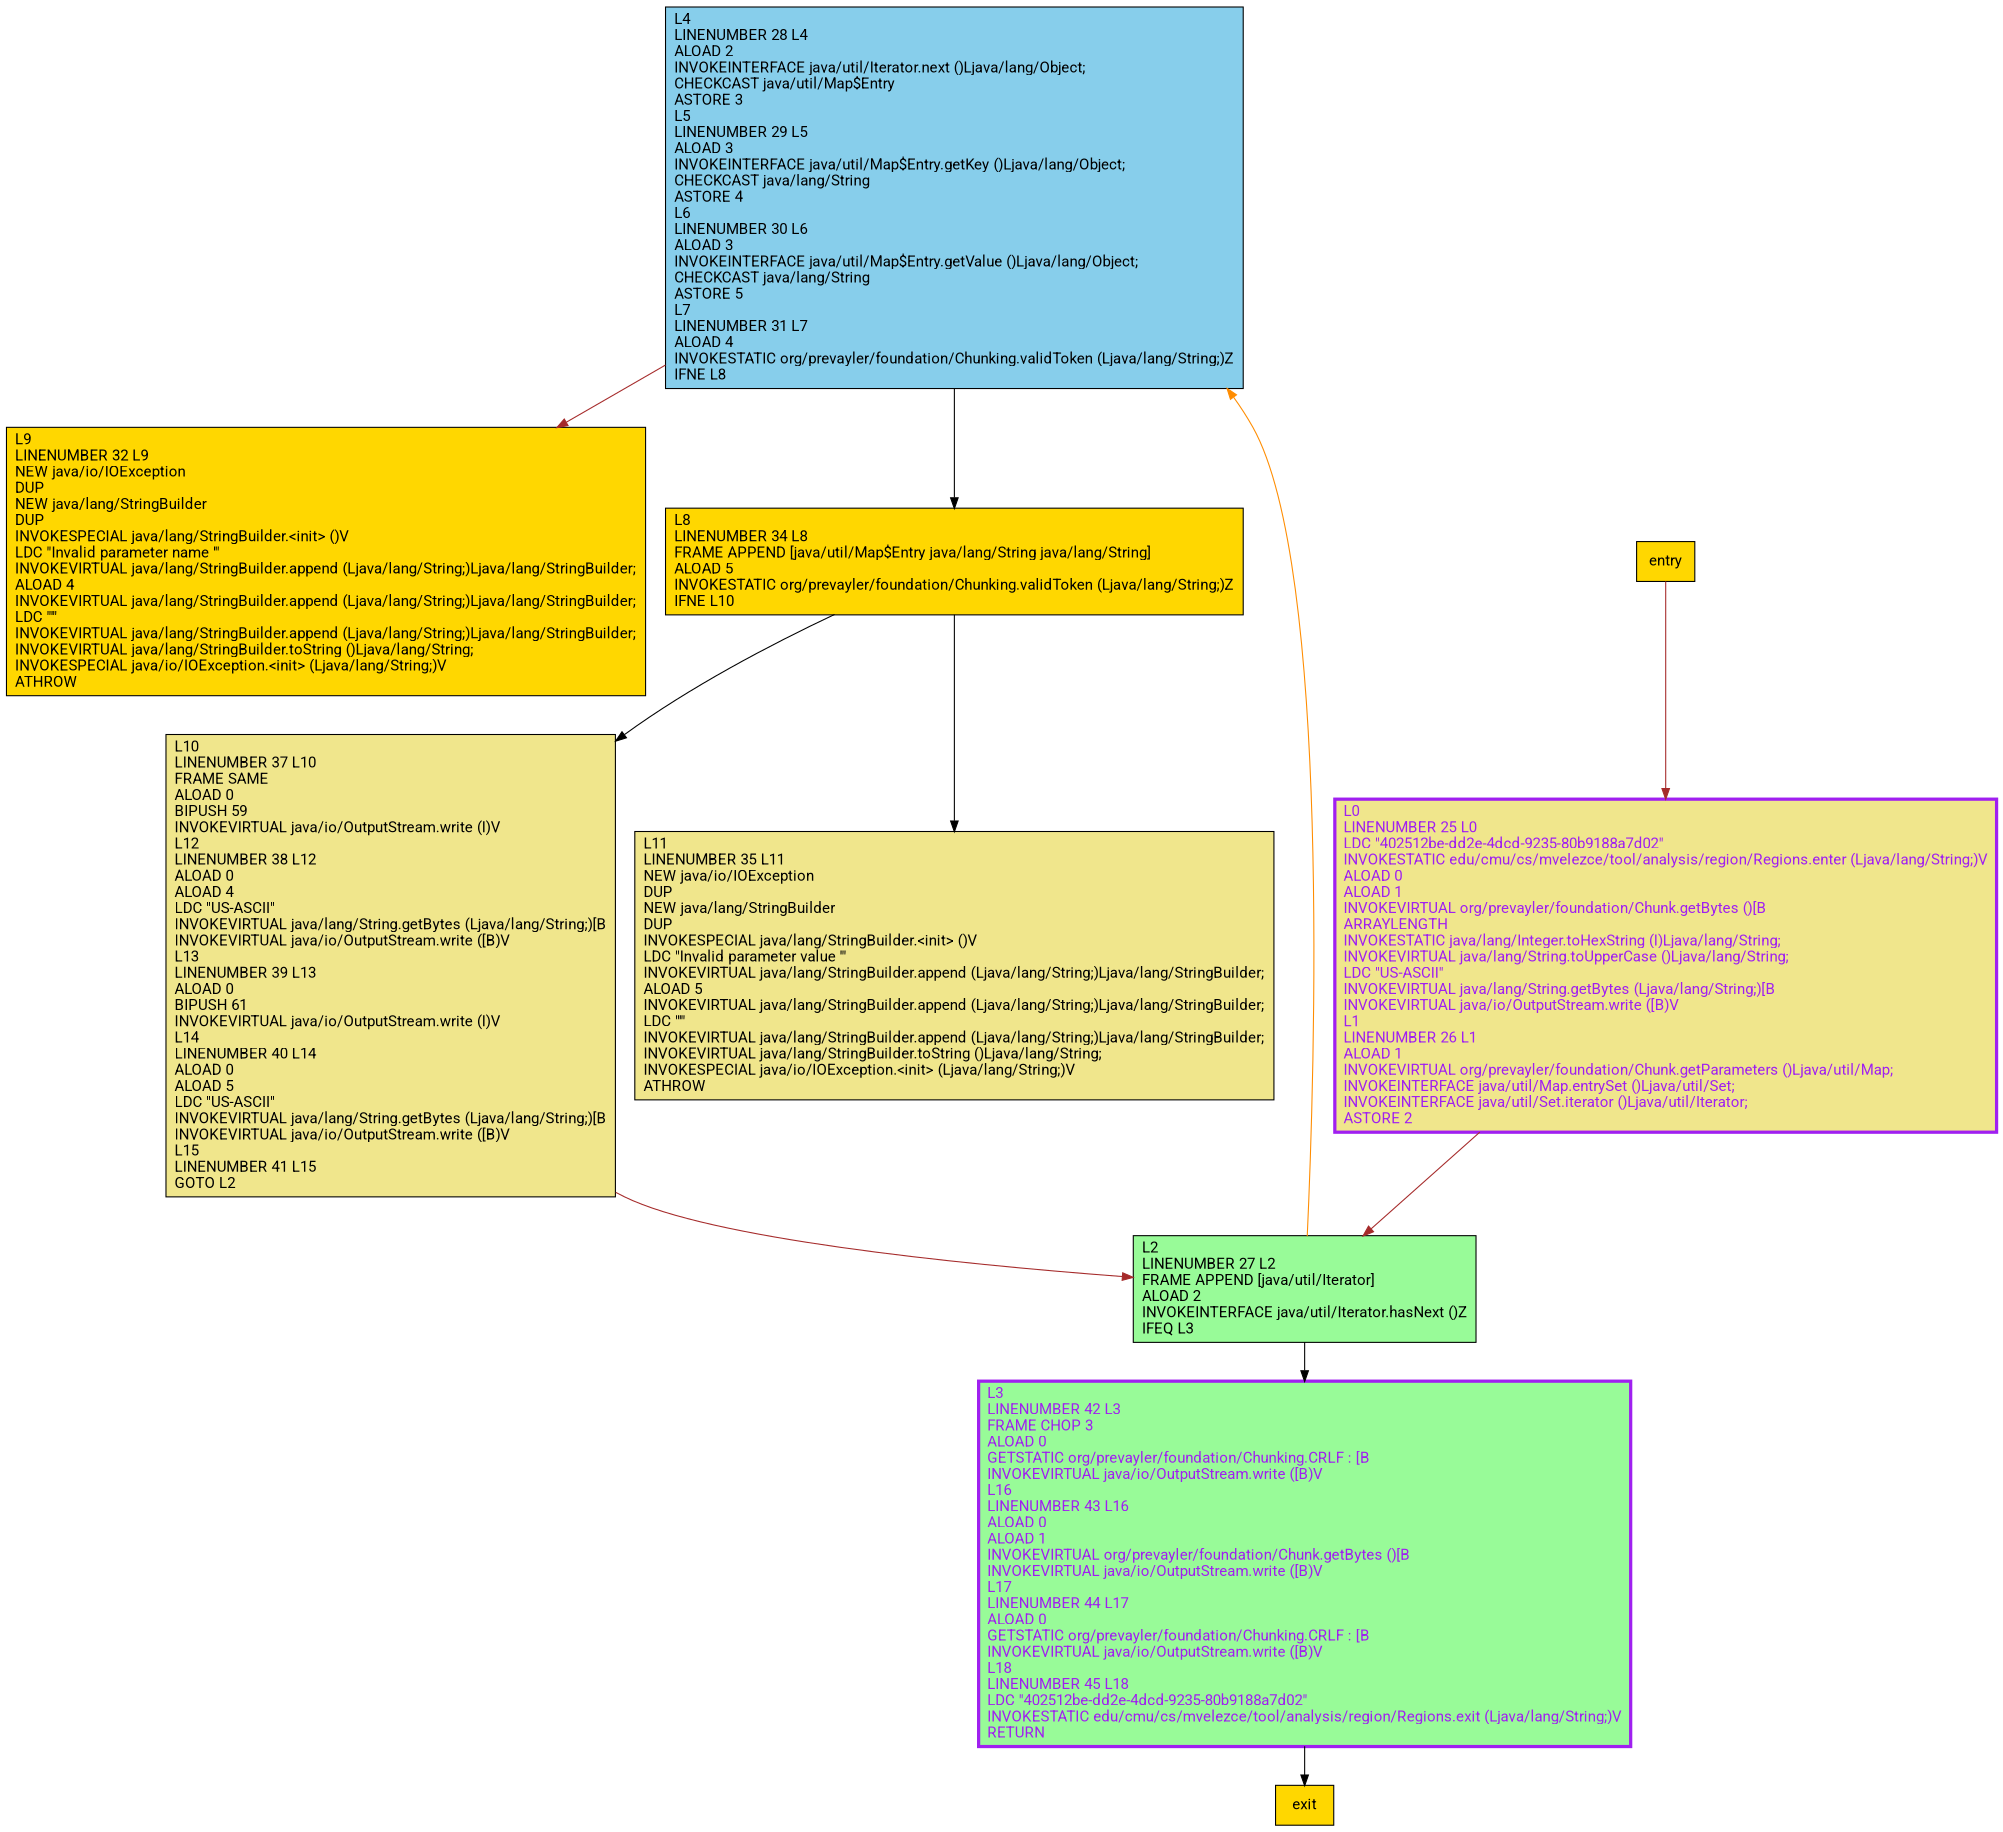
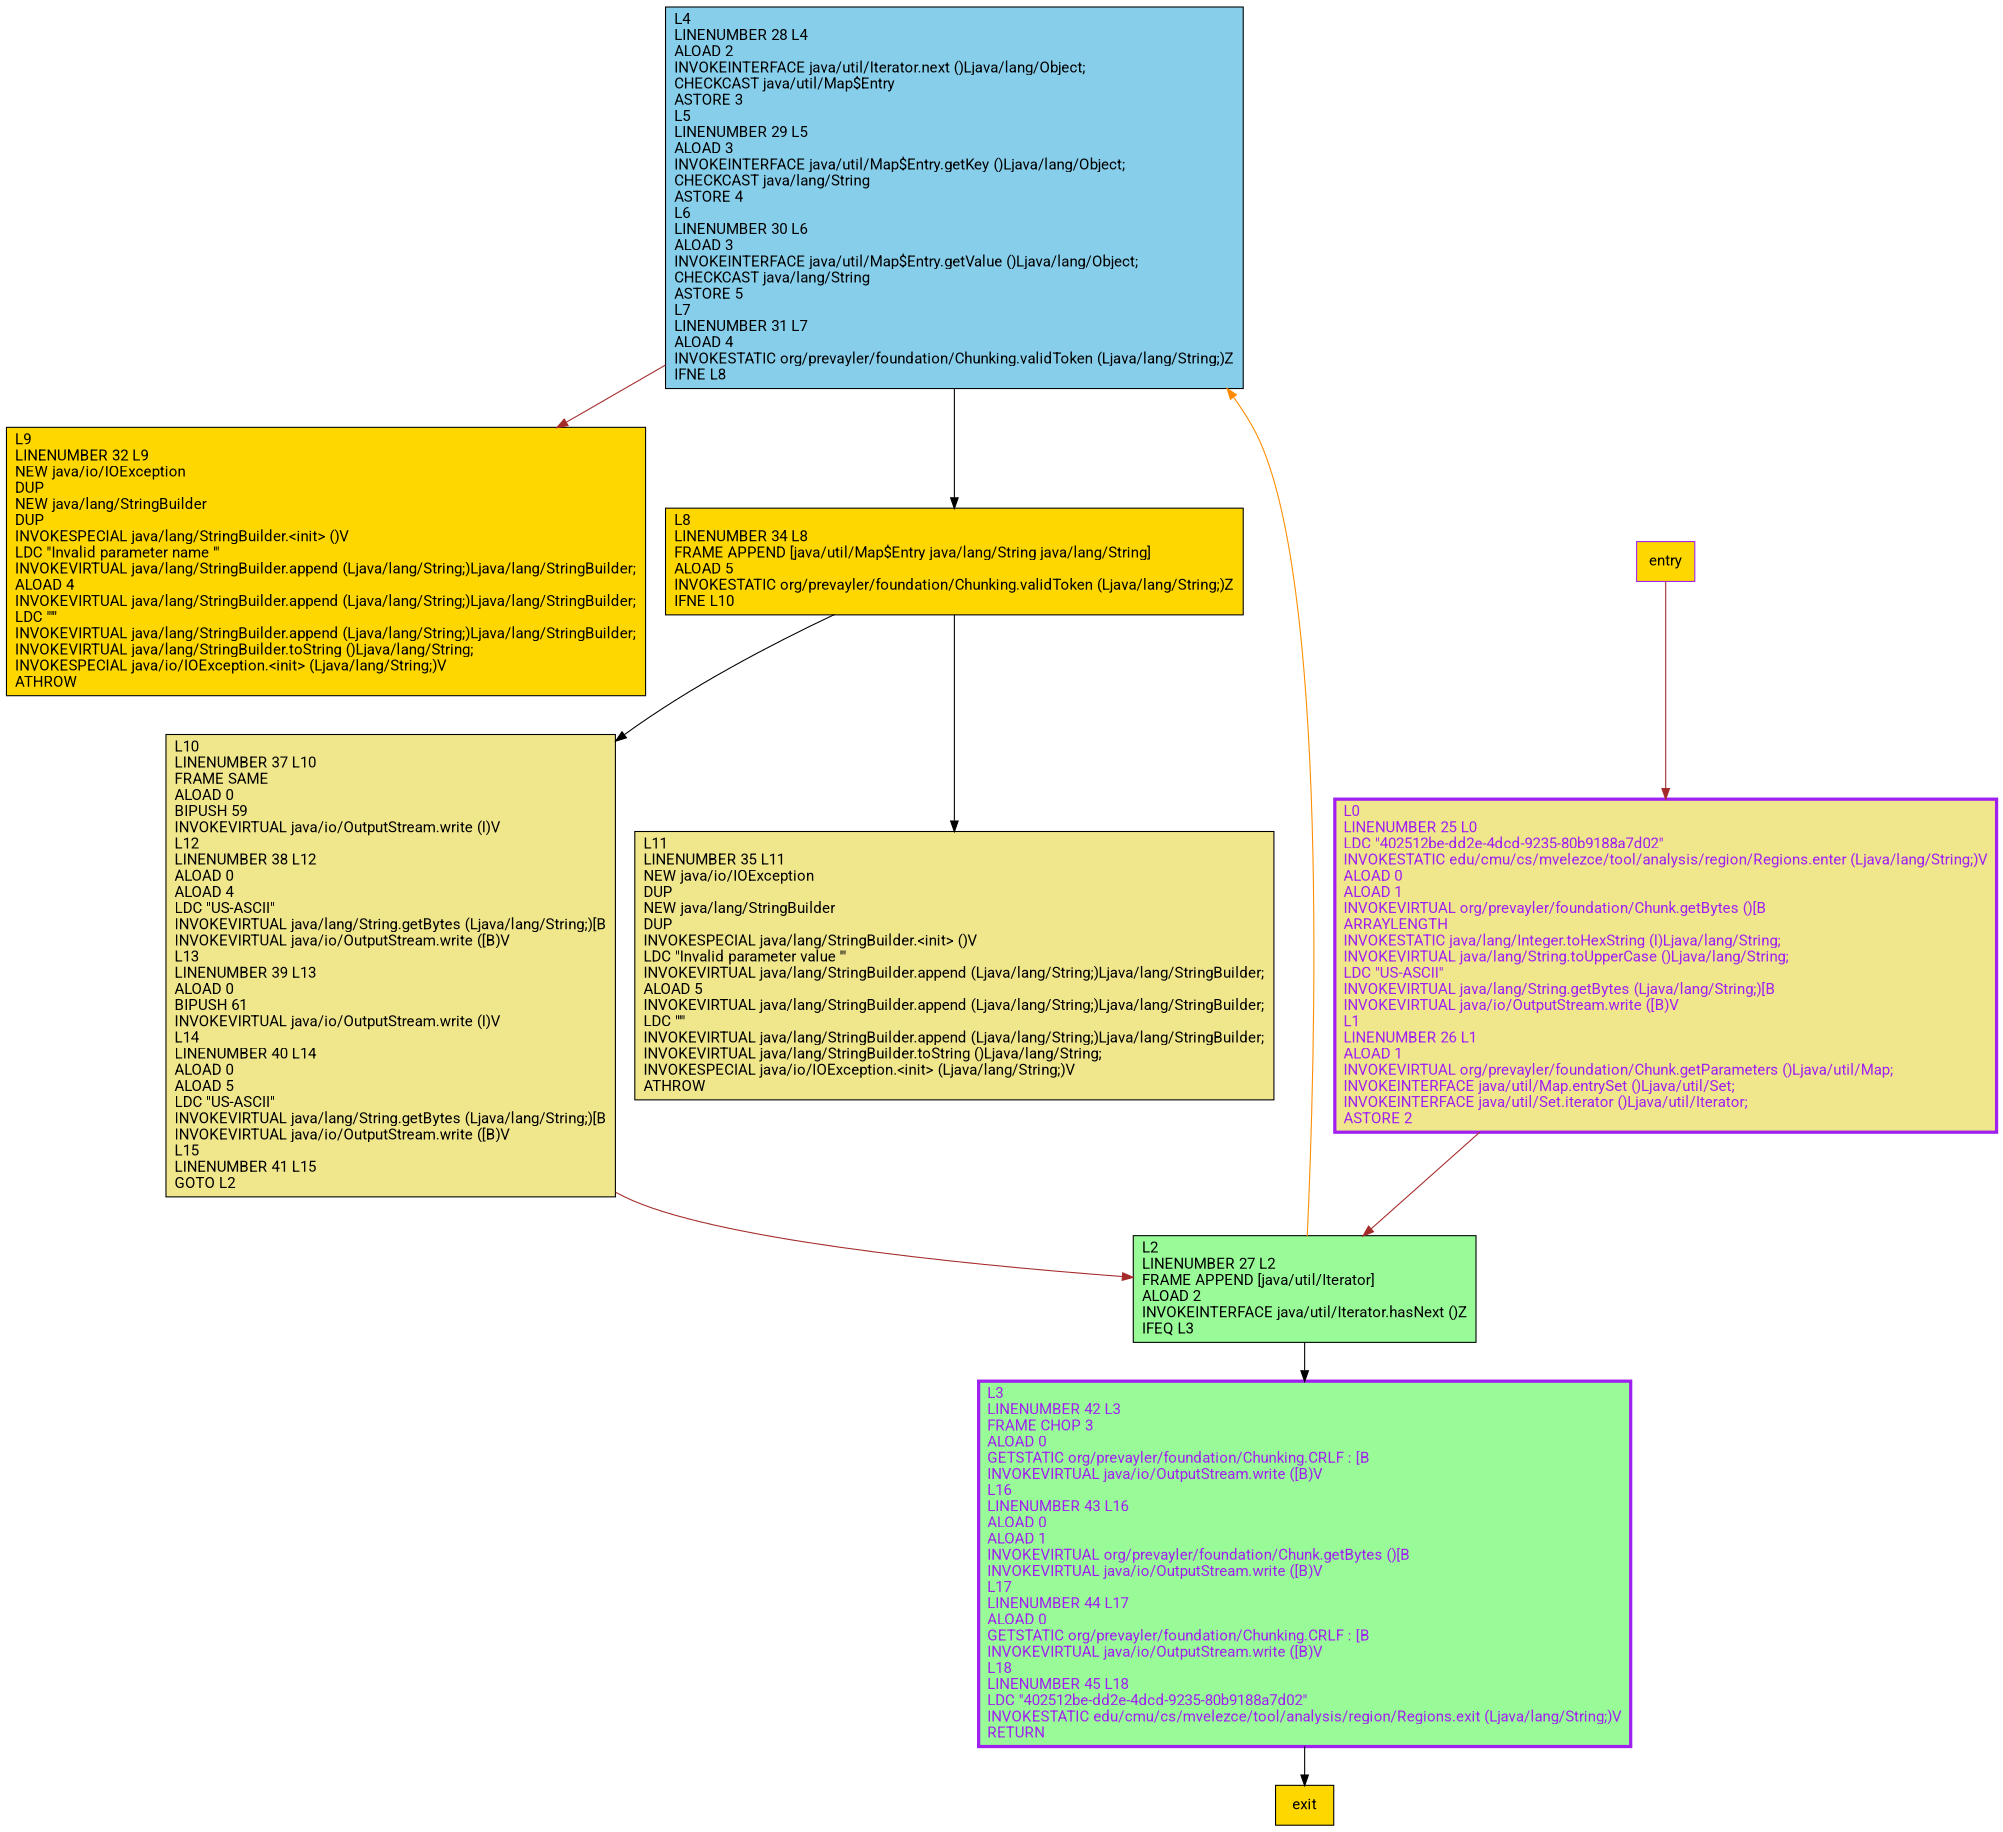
node "entry": color black -> purple
